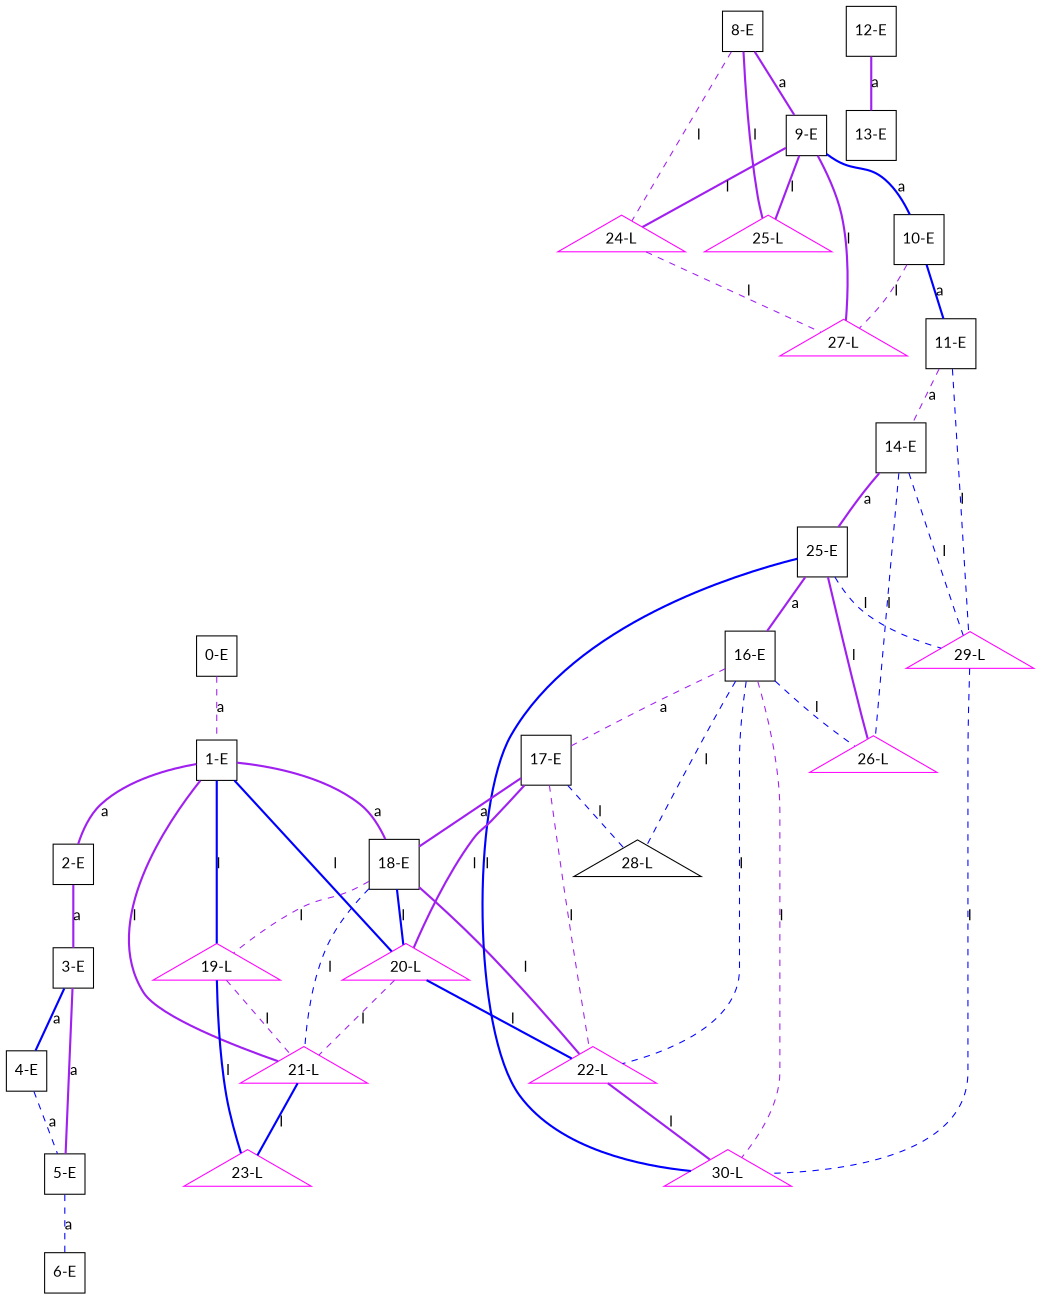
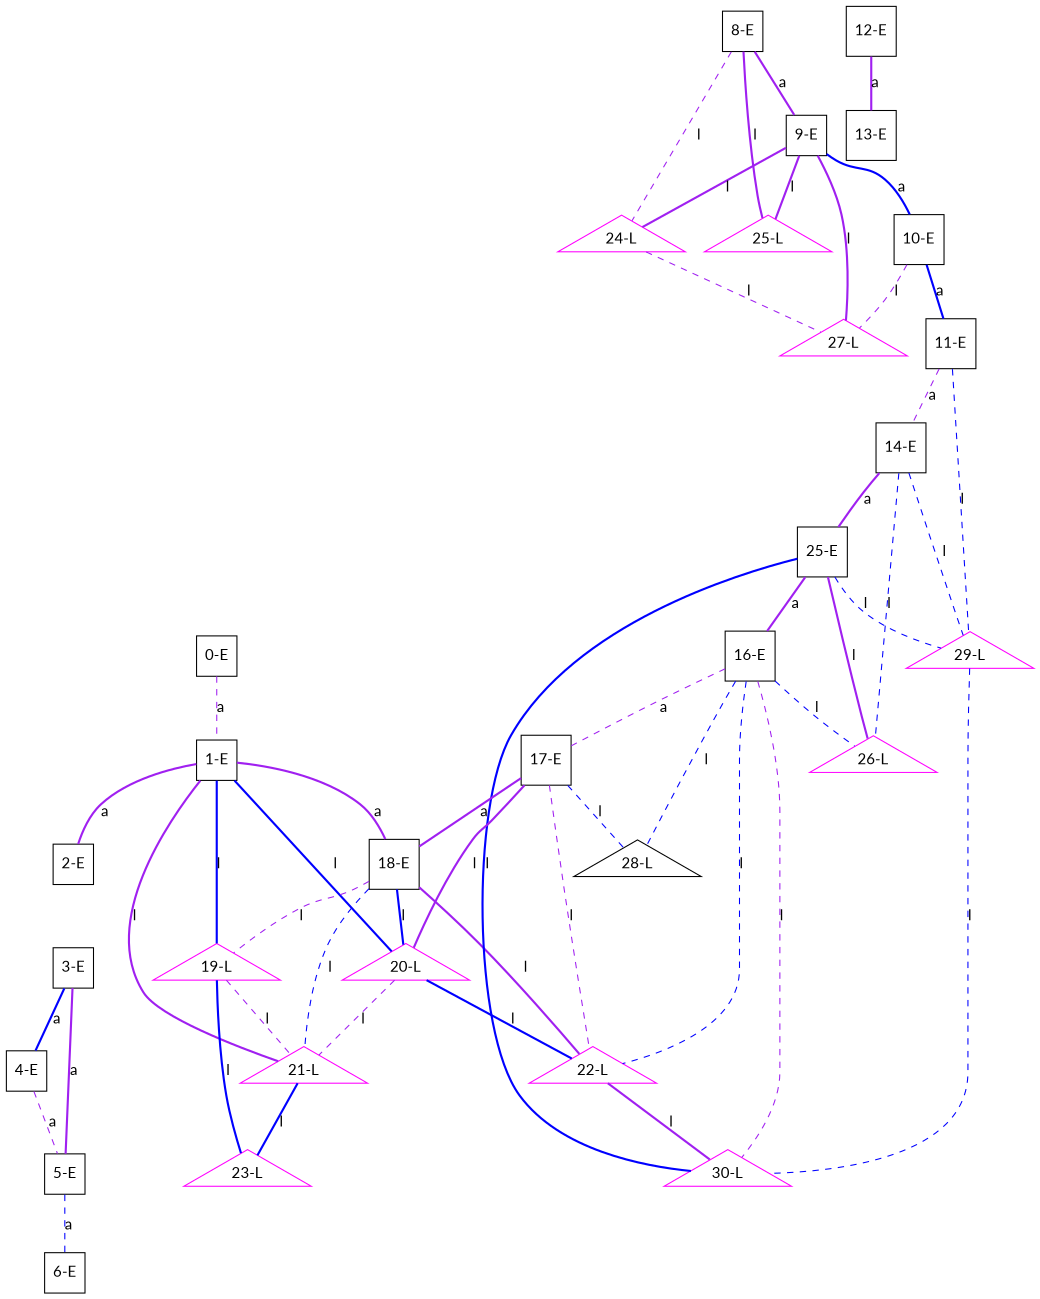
edge "2-E" -- "3-E": removed, label "a"
edge "4-E" -- "5-E": color blue -> purple
